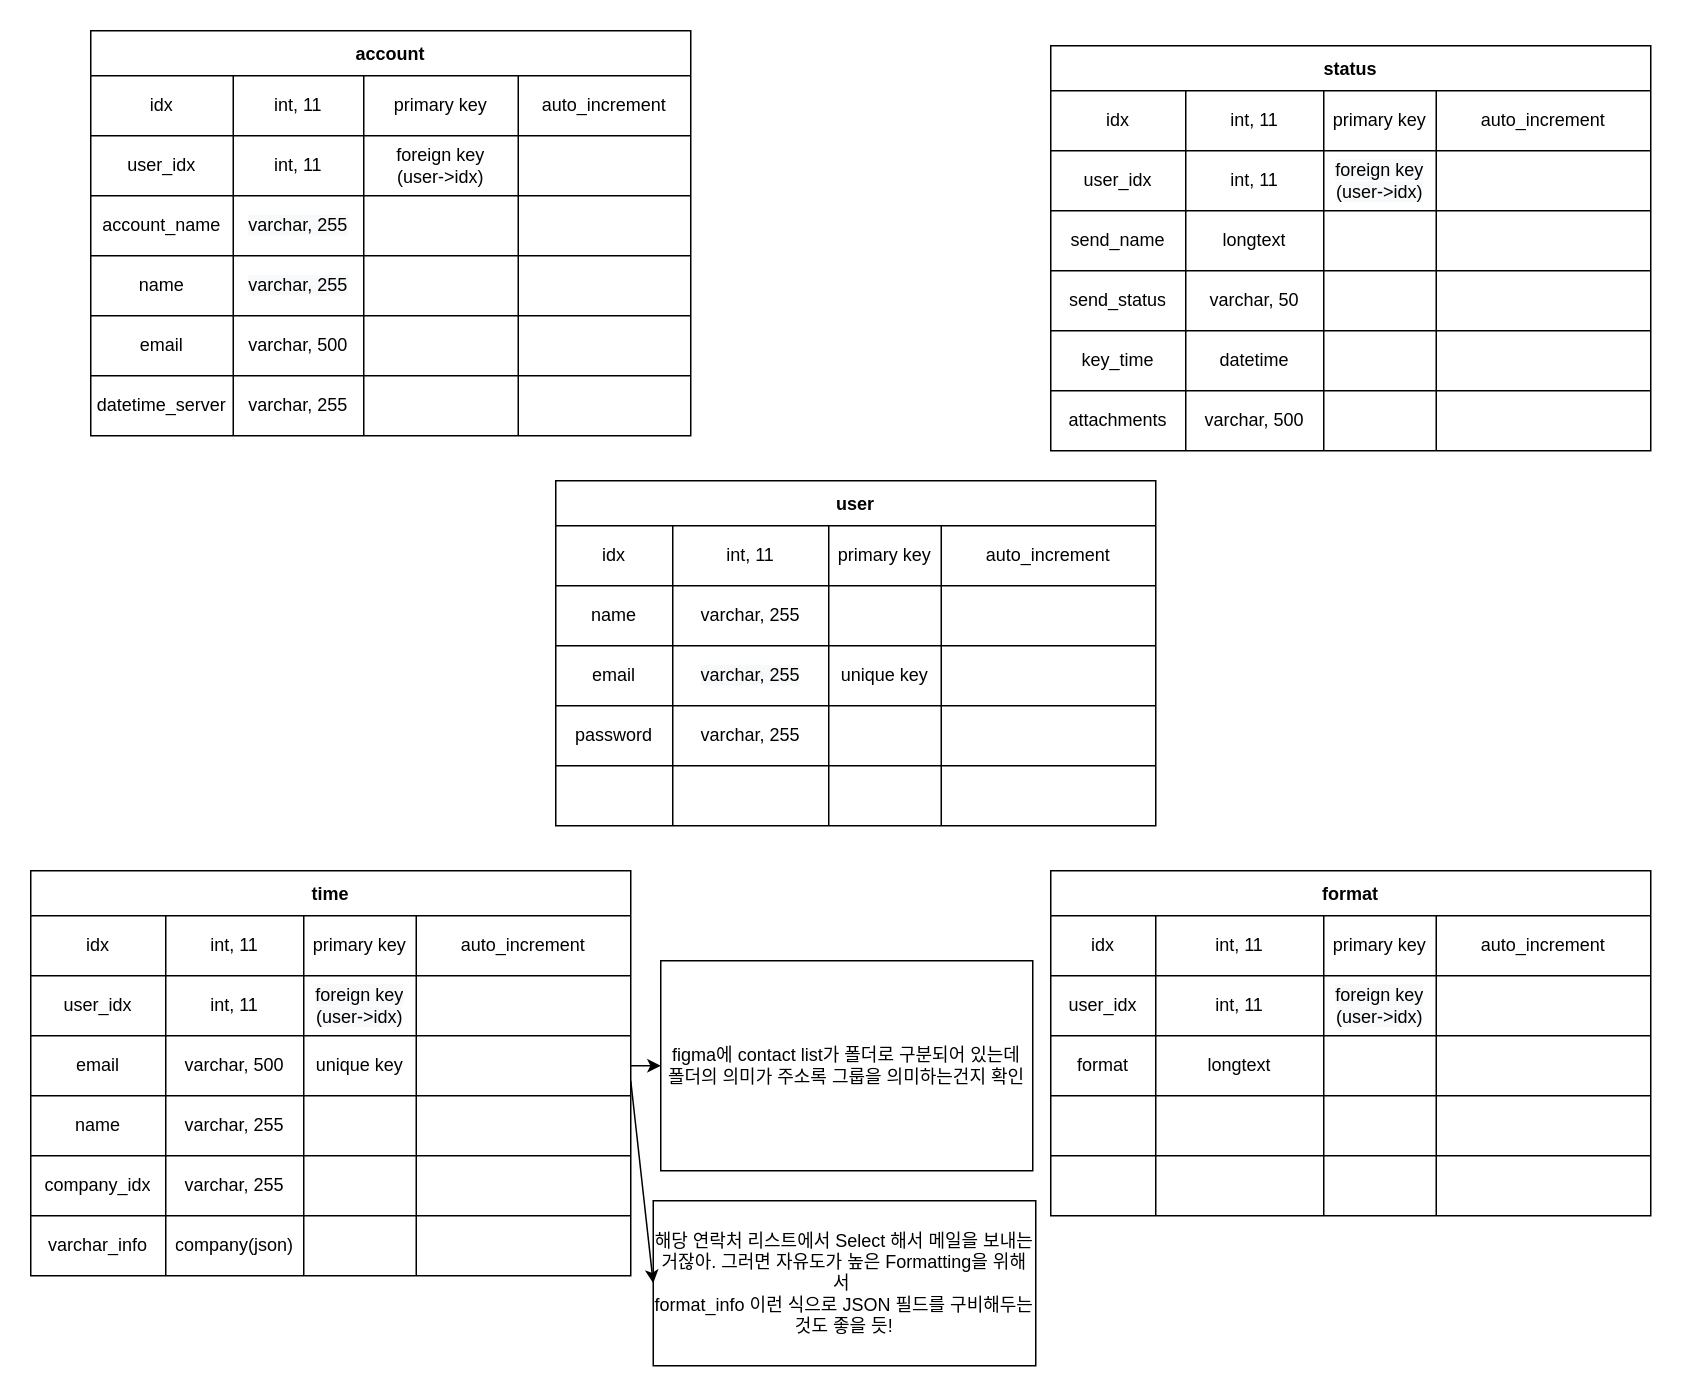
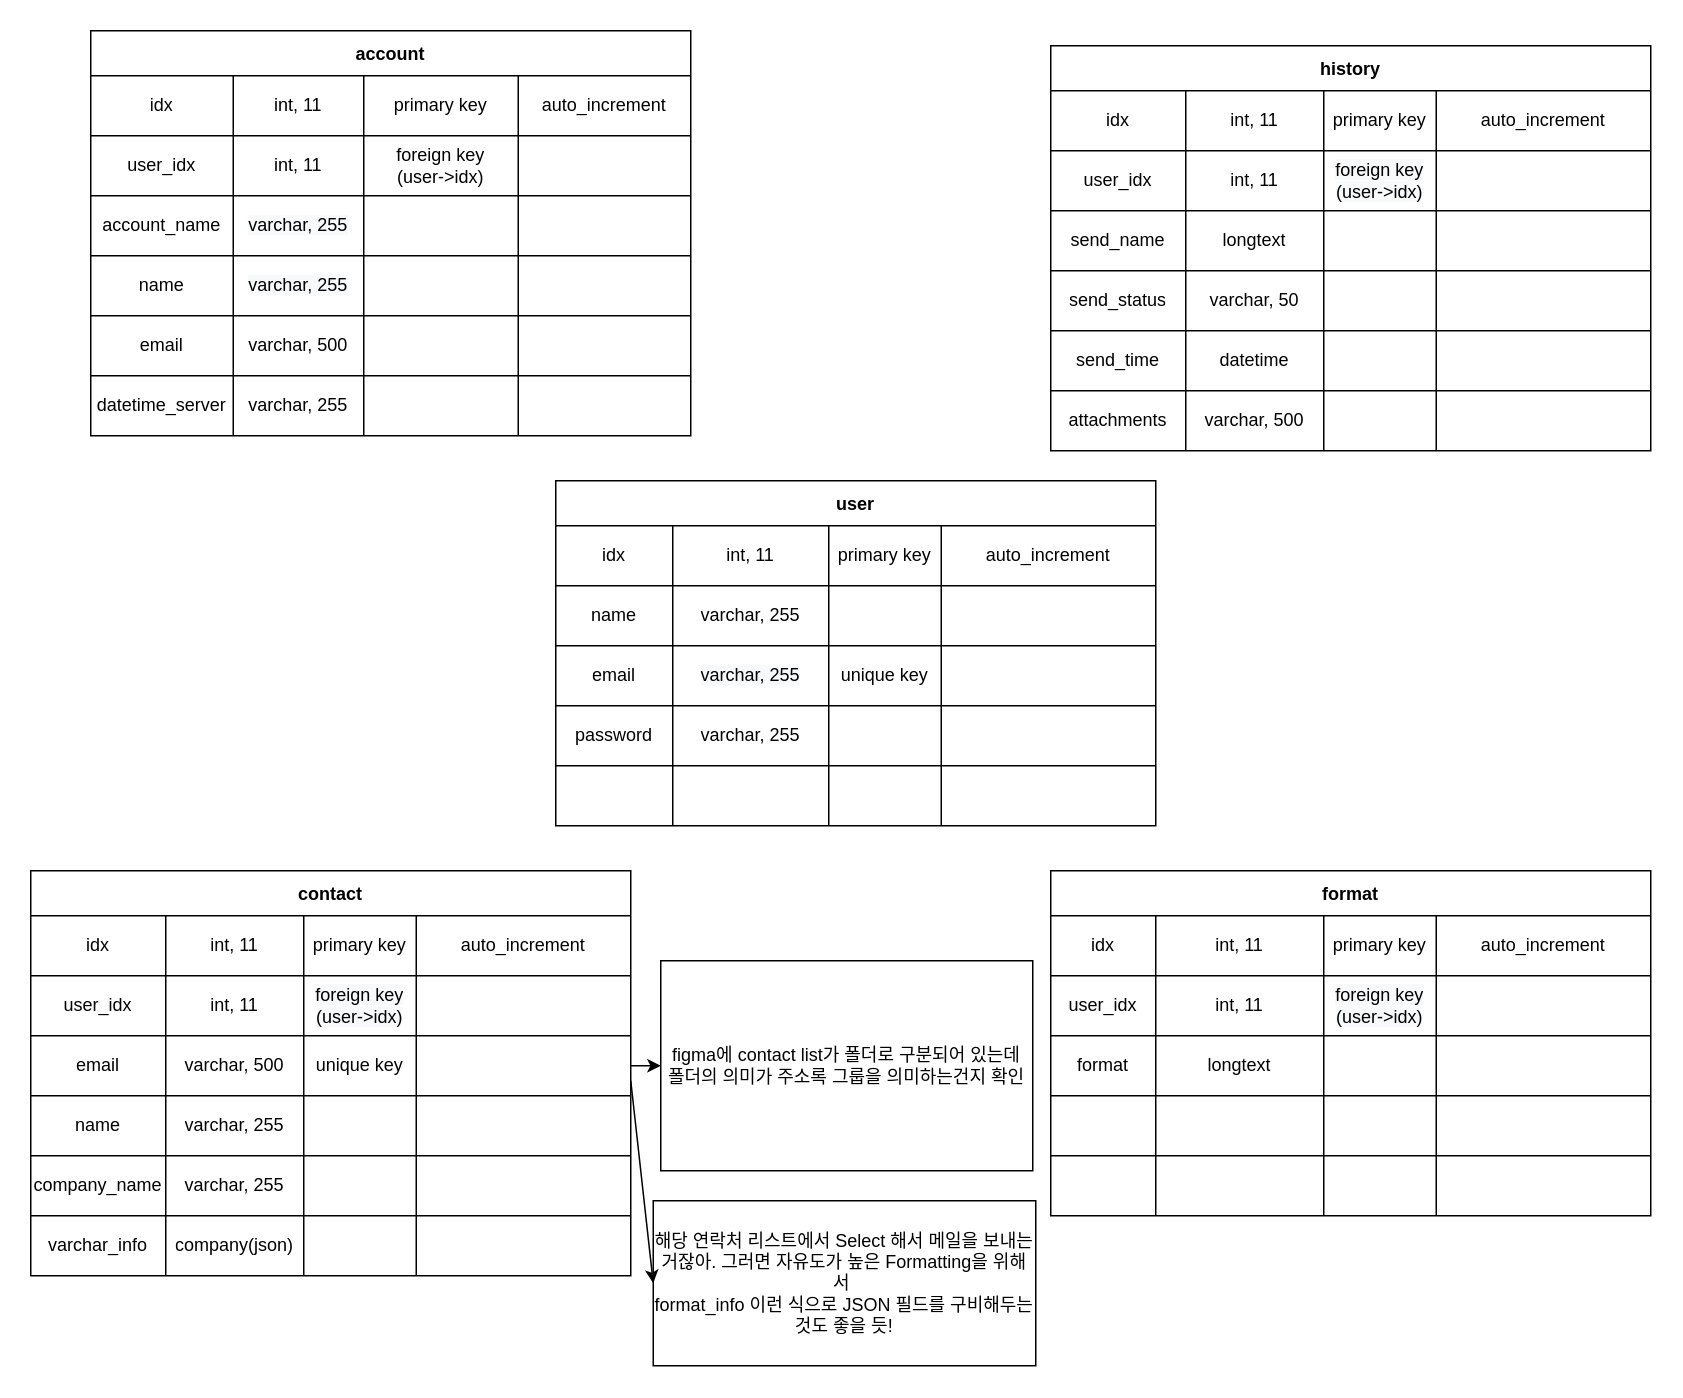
node "status": label "status" -> "history"
node "key_time": label "key_time" -> "send_time"
node "time": label "time" -> "contact"
node "company_idx": label "company_idx" -> "company_name"
